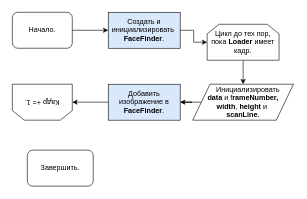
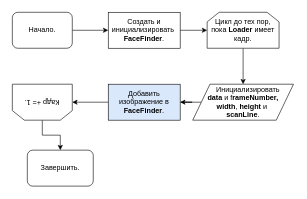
node "Создать и инициализировать FaceFinder.": fillcolor #dae8fc -> #ffffff
node "Цикл до тех пор, пока Loader имеет кадр.": moved (243, 42) -> (243, 30)
edge "Кадр += 1." -> "Завершить.": added
